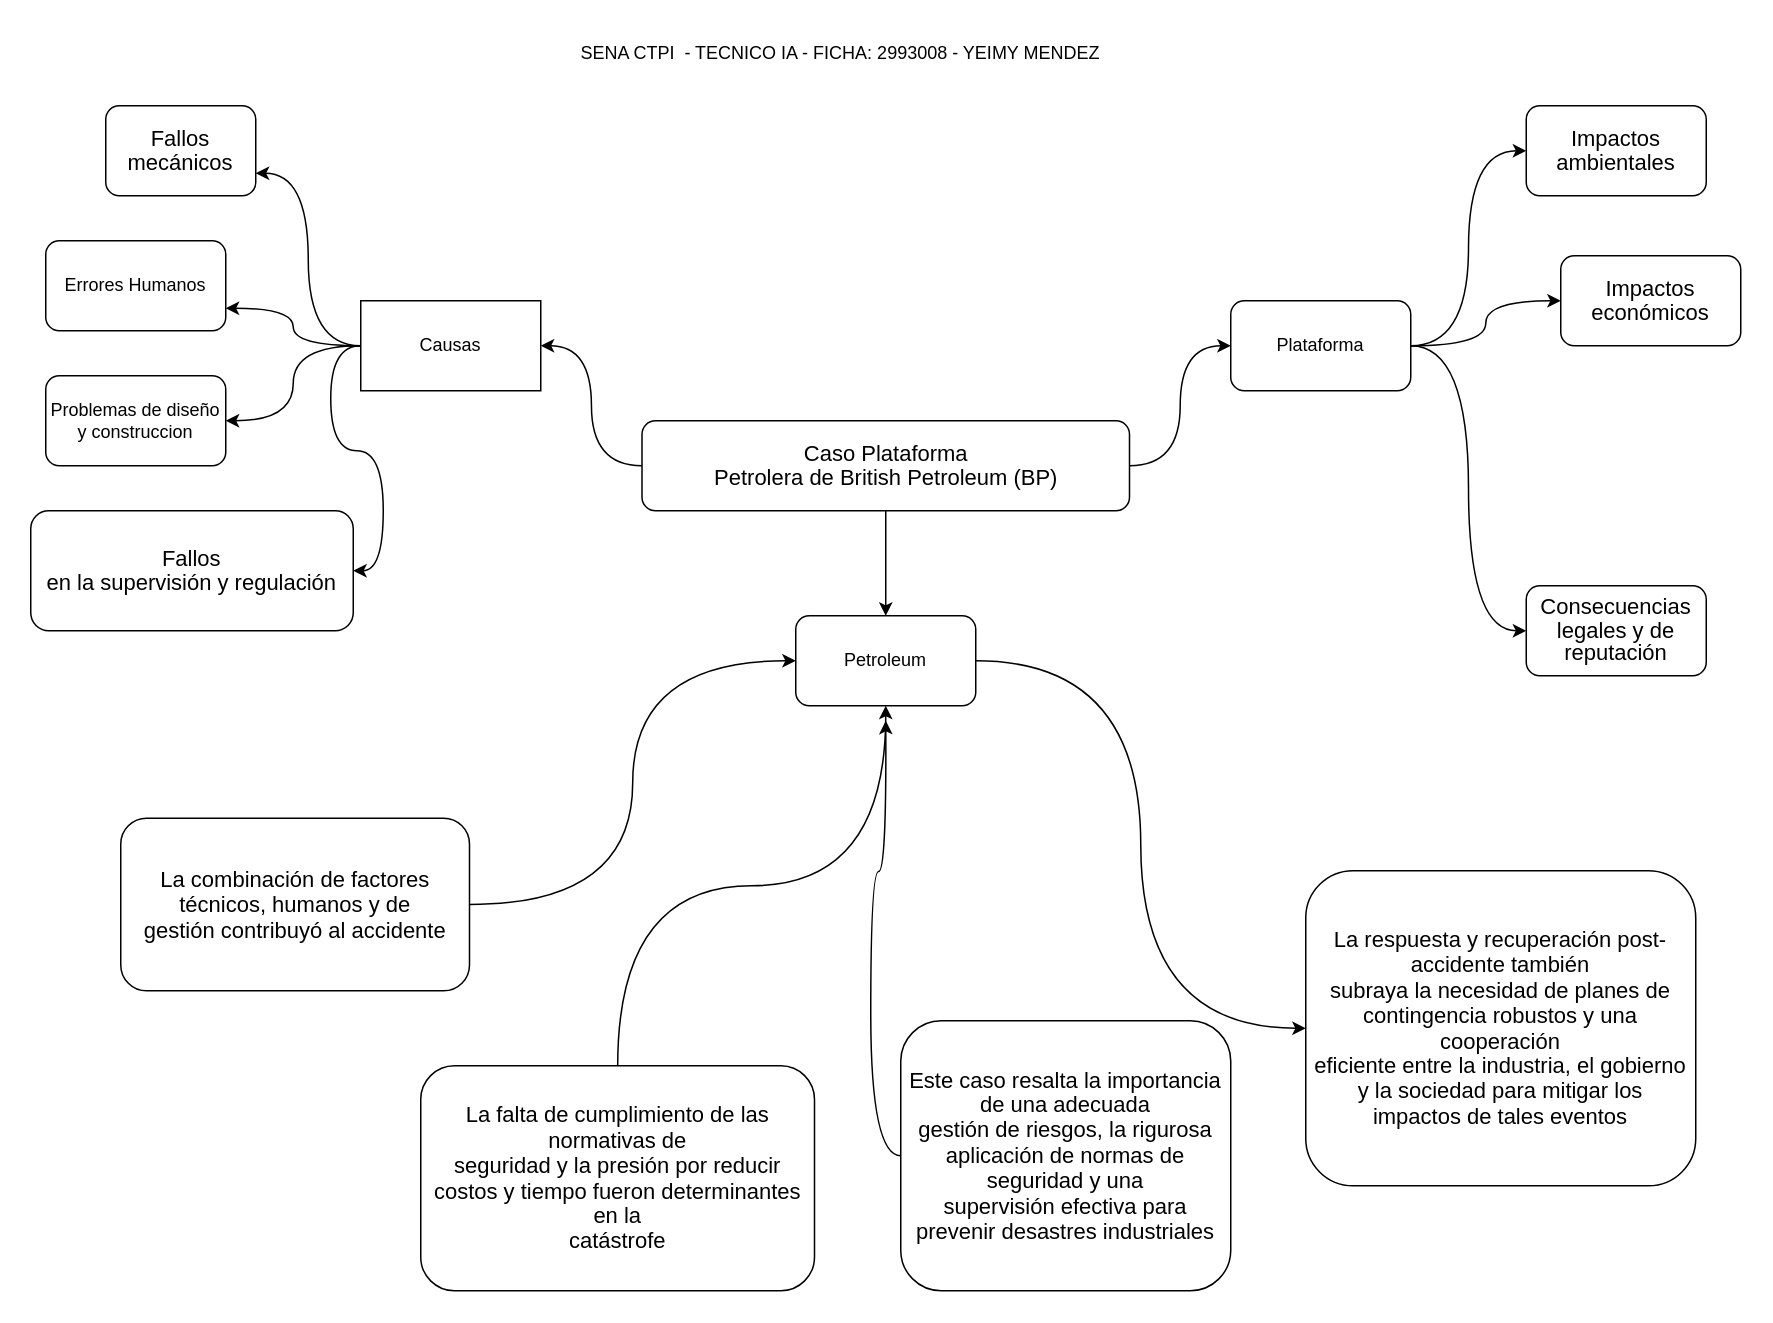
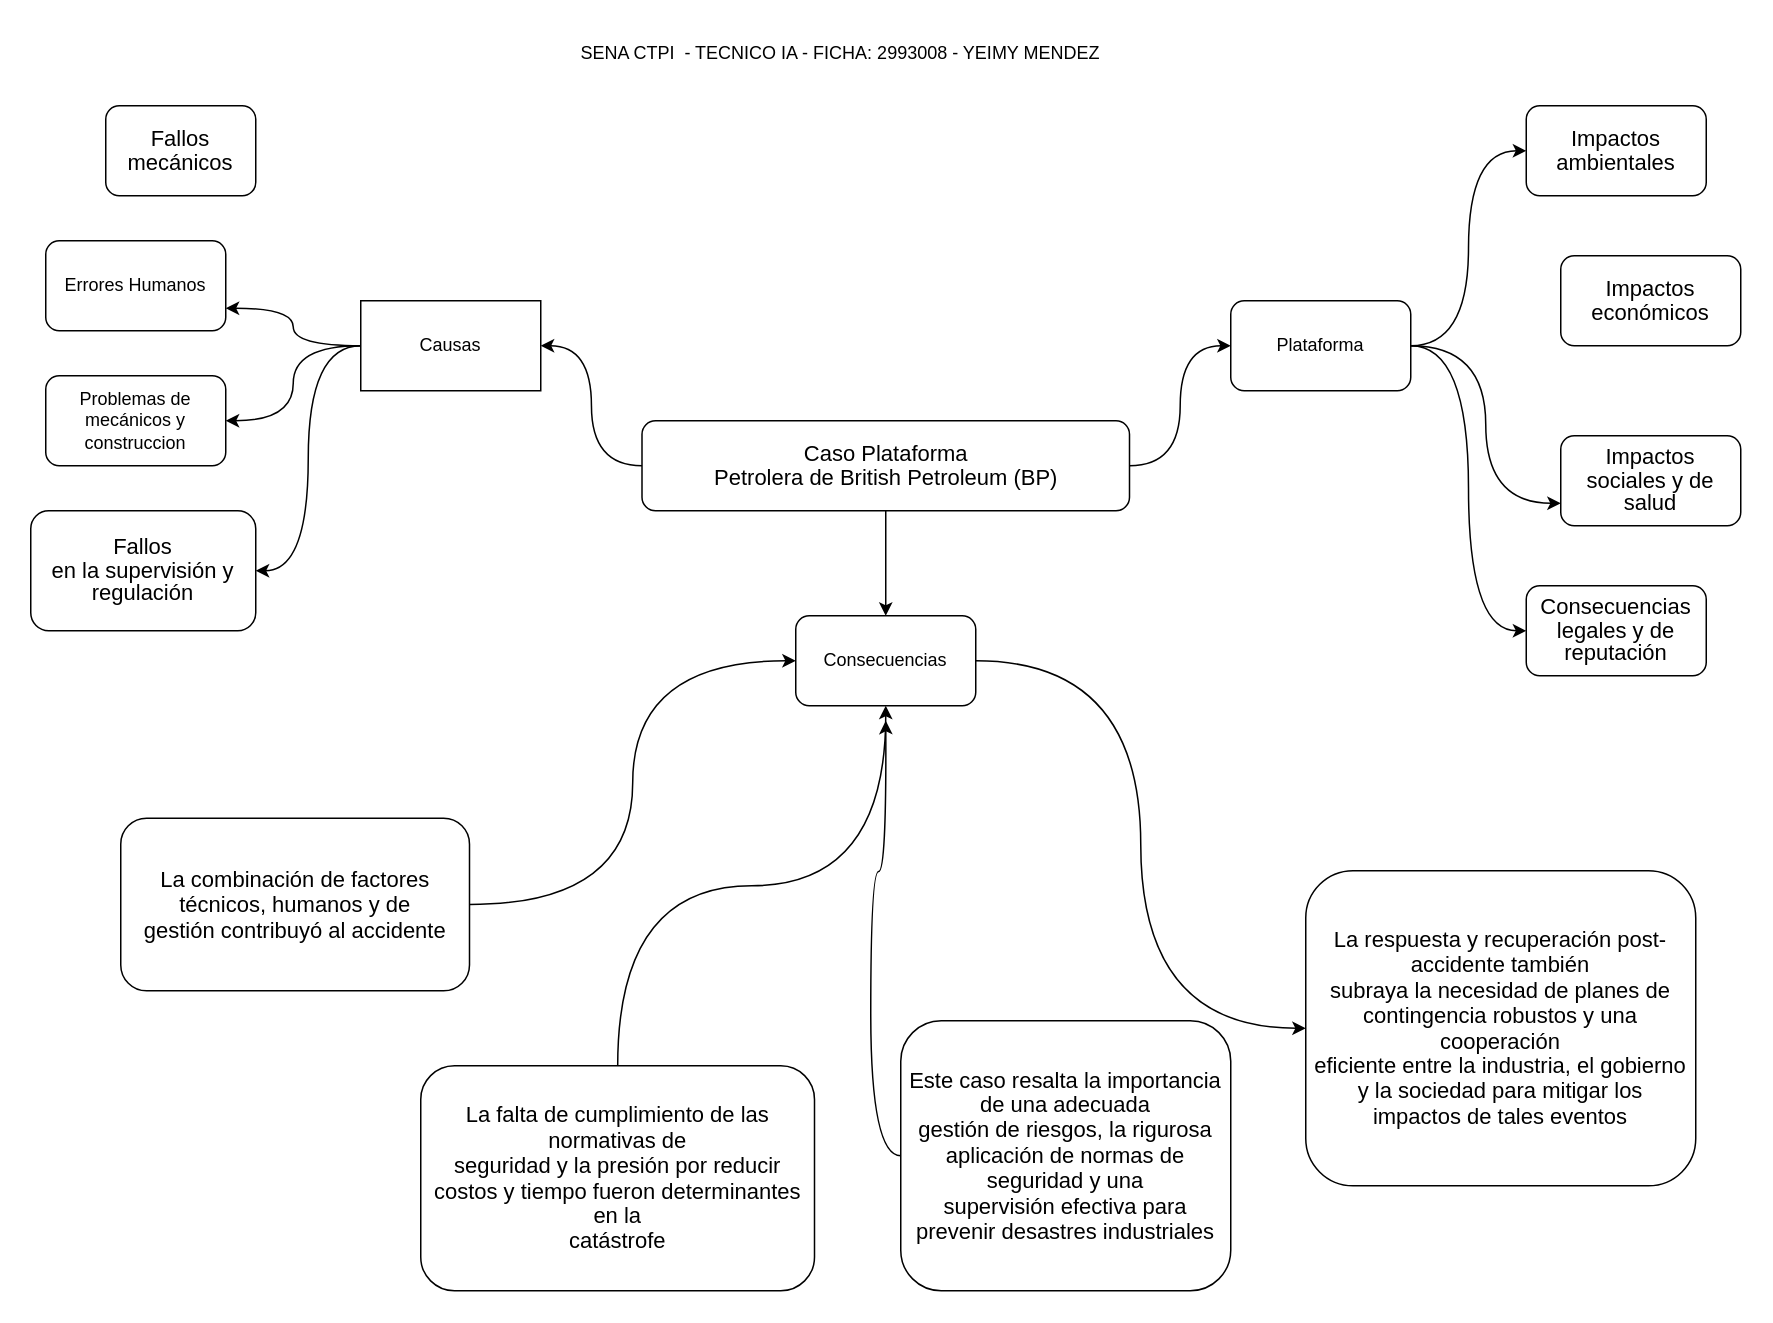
edge "Causas" -> "Fallos mecánicos": removed
edge "Plataforma" -> "Impactos económicos": removed
node "Problemas de diseño y construccion": label "Problemas de diseño y construccion" -> "Problemas de mecánicos y construccion"
edge "Plataforma" -> "Impactos sociales y de salud": added
node "Impactos sociales y de salud": added
node "Fallos en la supervisión y regulación": size 323x120 -> 225x120
node "Petroleum": label "Petroleum" -> "Consecuencias"
